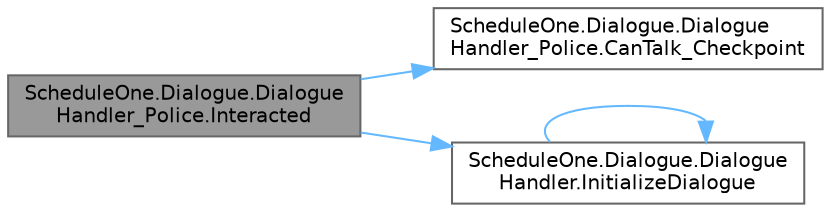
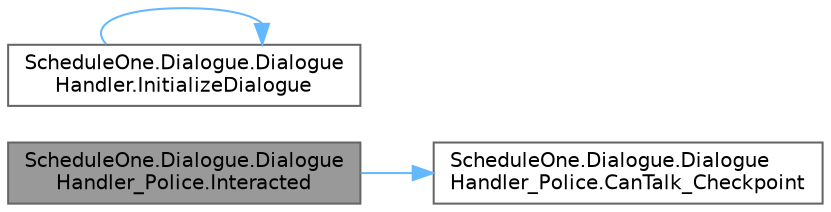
edge "ScheduleOne.Dialogue.Dialogue Handler_Police.Interacted" -> "ScheduleOne.Dialogue.Dialogue Handler.InitializeDialogue": removed
